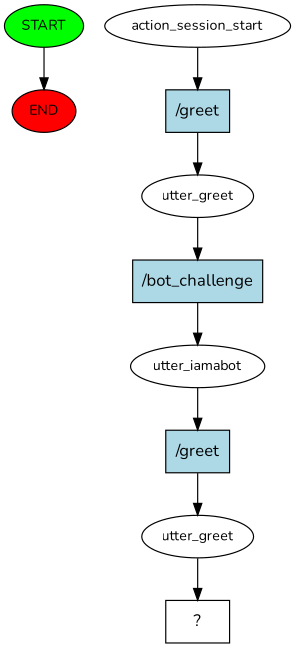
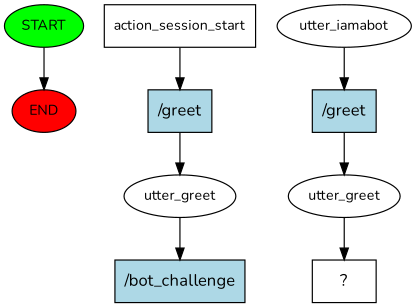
node "action_session_start": shape ellipse -> box
edge "/bot_challenge" -> "utter_iamabot": removed
